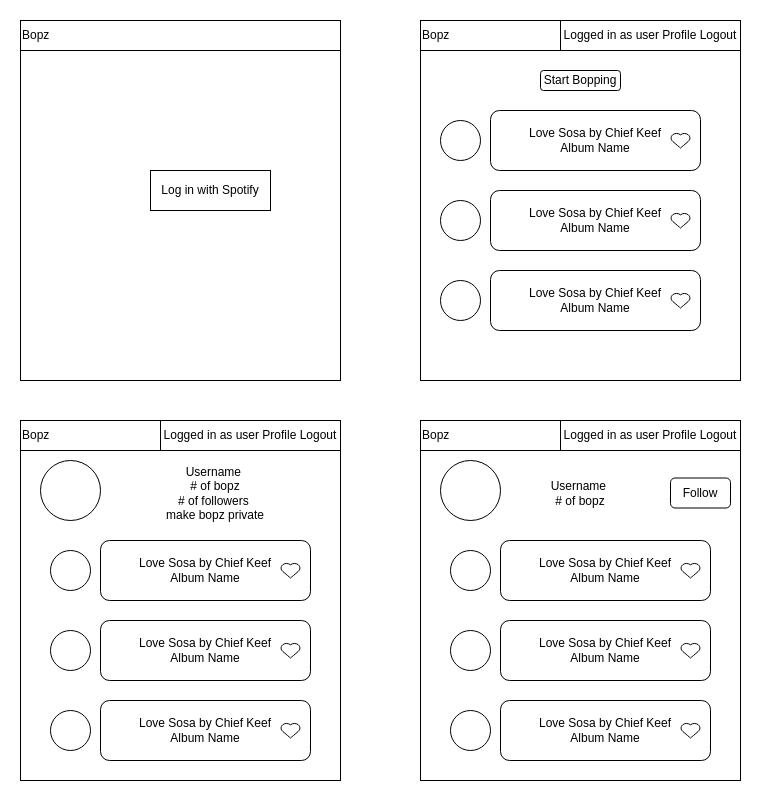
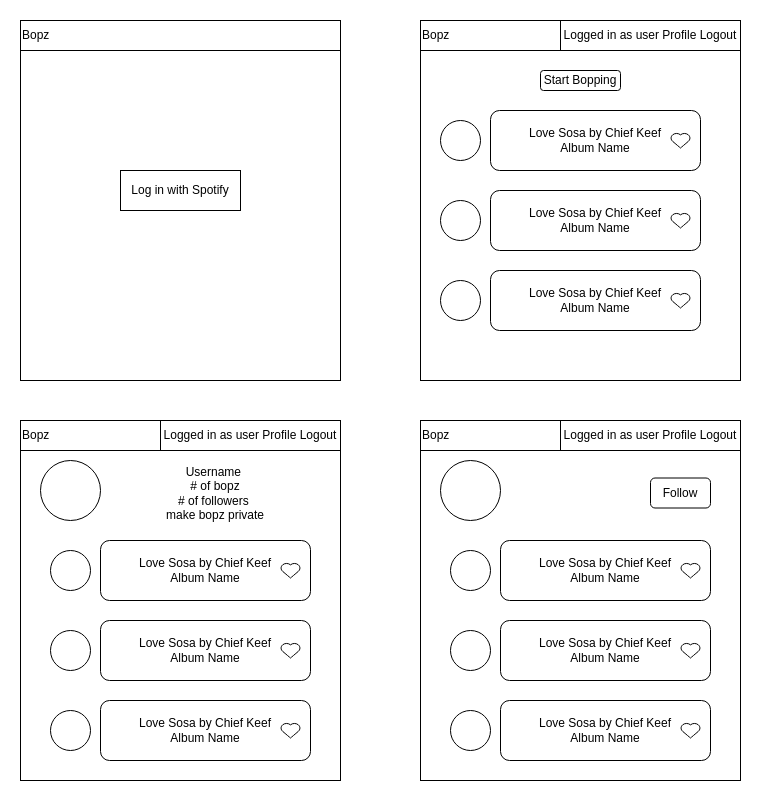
node "Log in with Spotify": moved (211, 191) -> (181, 191)
node "Username # of bopz": removed
node "Follow": moved (701, 493) -> (681, 493)
